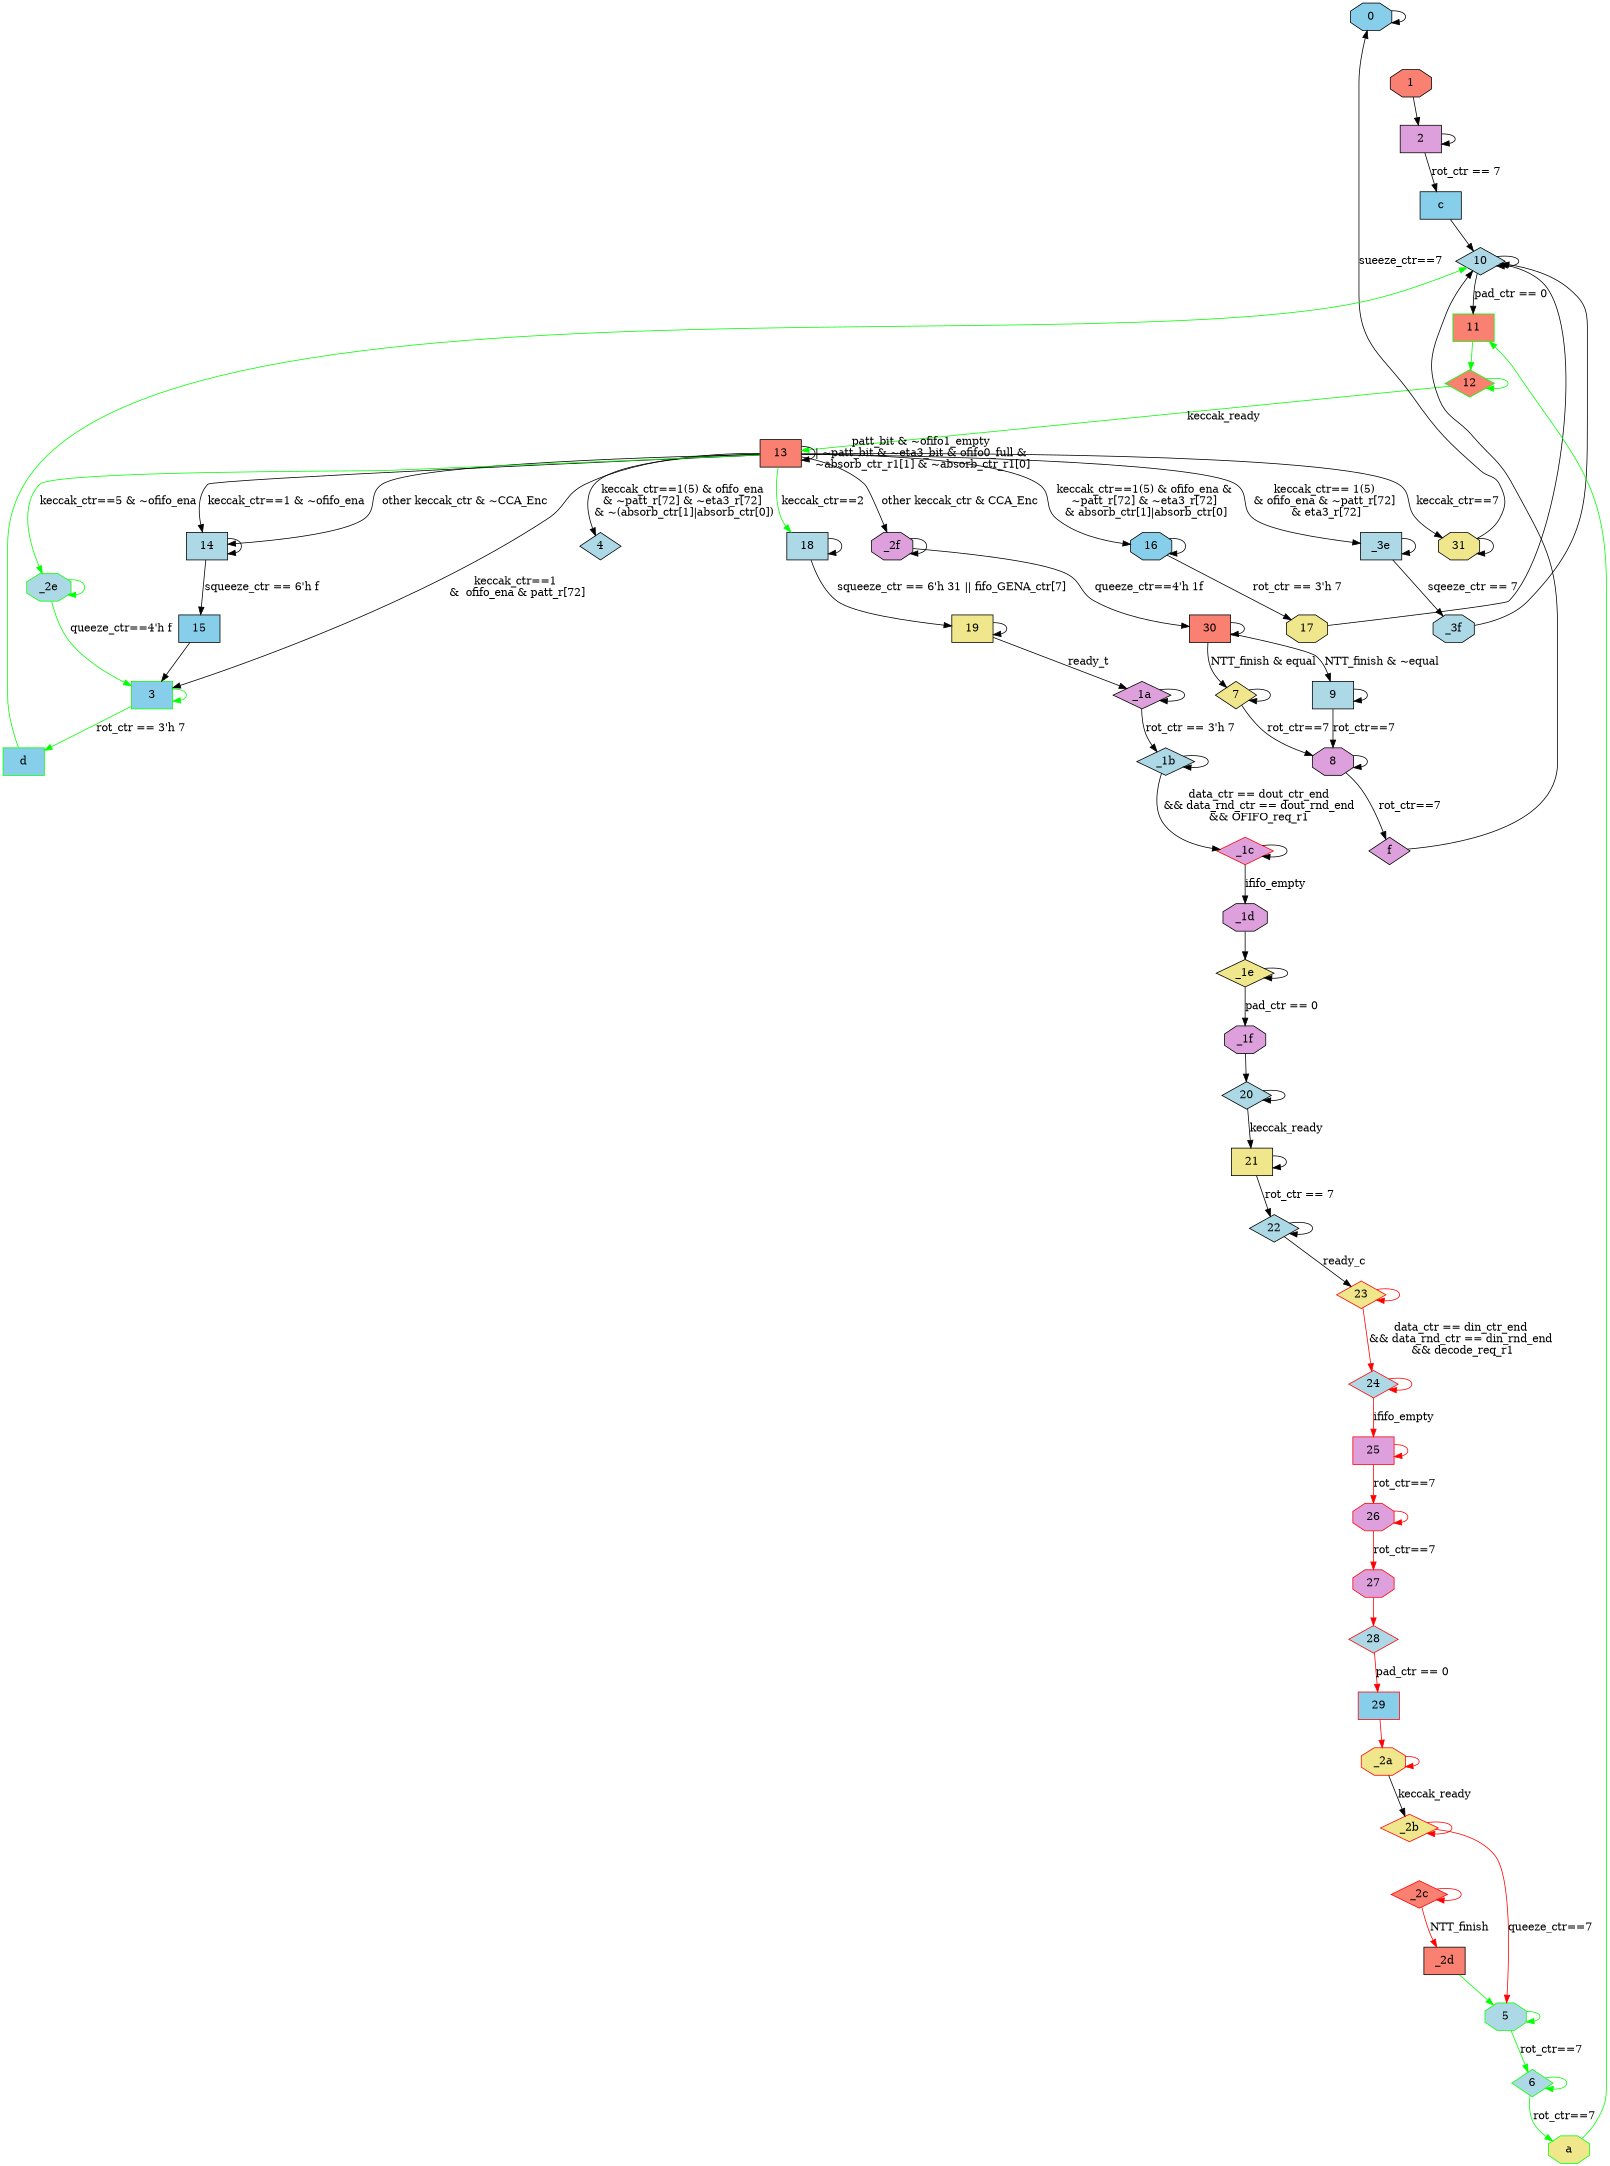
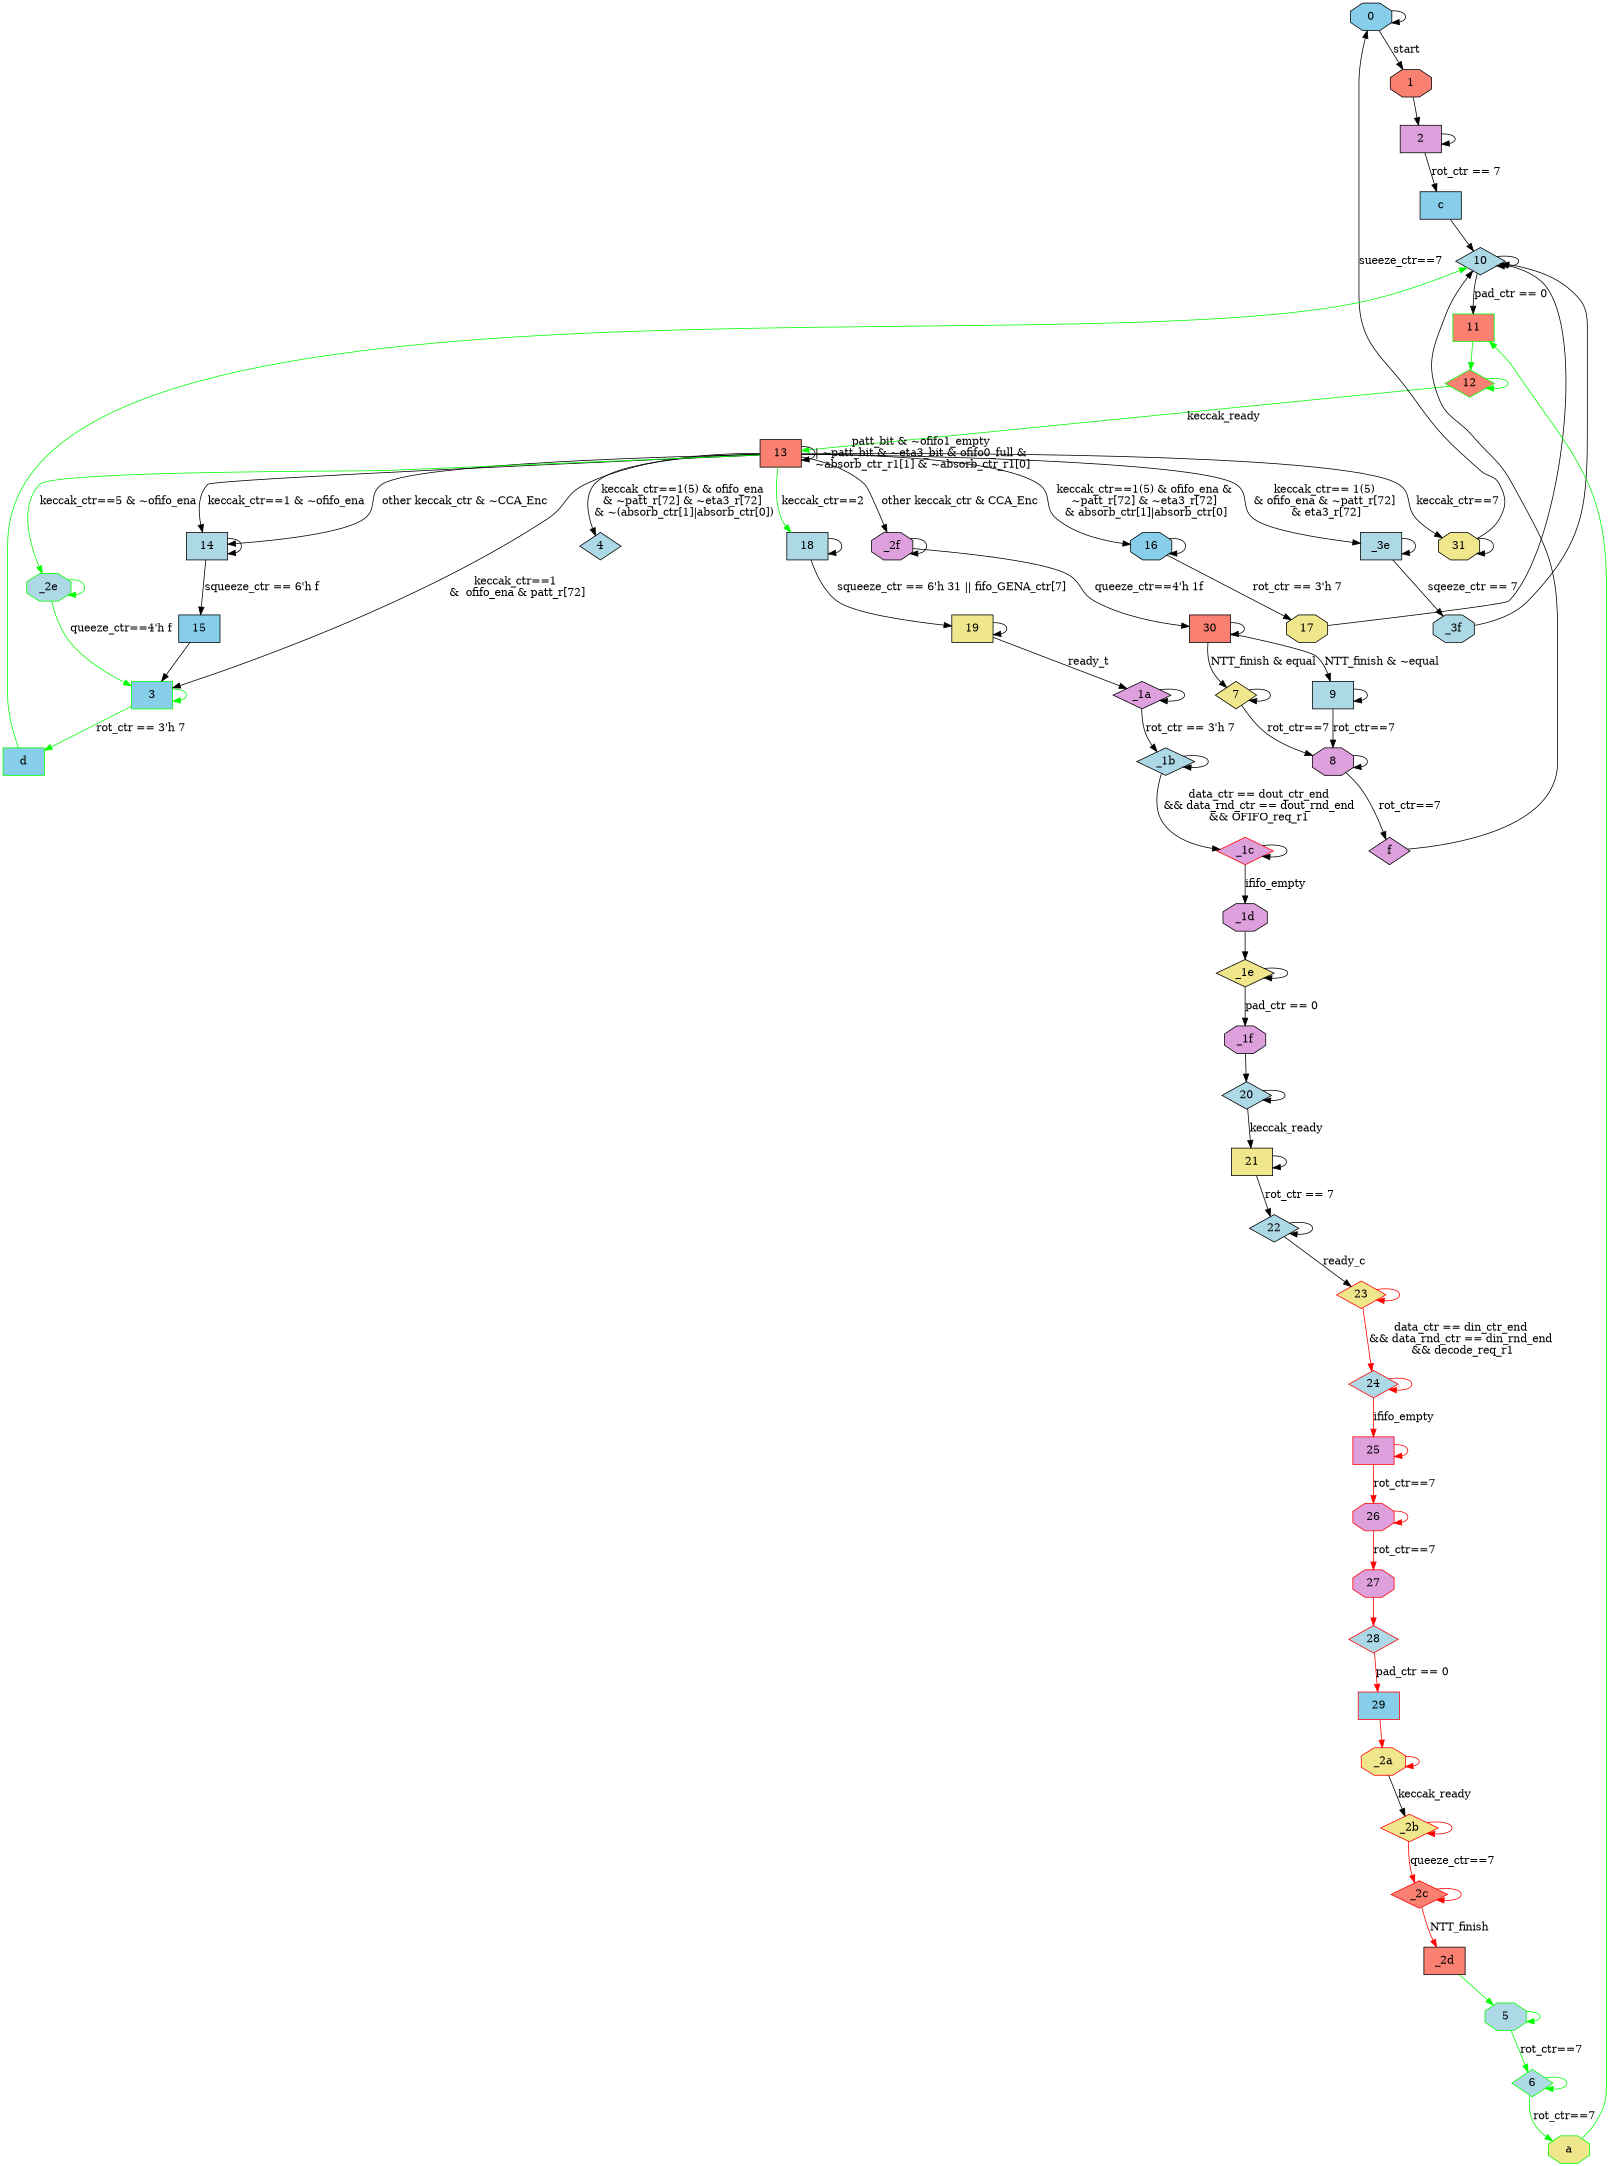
edge "0" -> "1": added, label "start"
edge "_2b" -> "5": now "_2b" -> "_2c"
